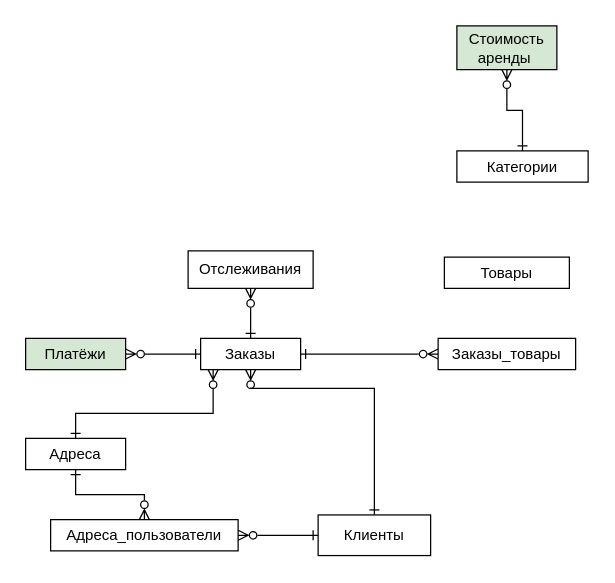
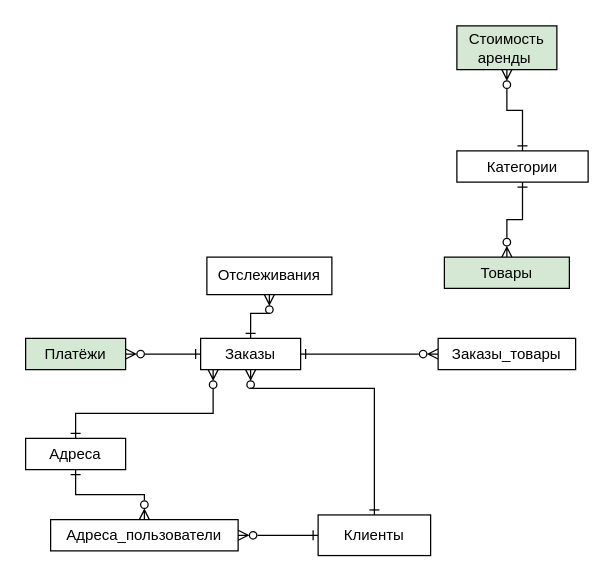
edge "Категории" -- "Товары": added
node "Отслеживания": moved (251, 269) -> (269, 276)
node "Товары": fillcolor #ffffff -> #d5e8d4
